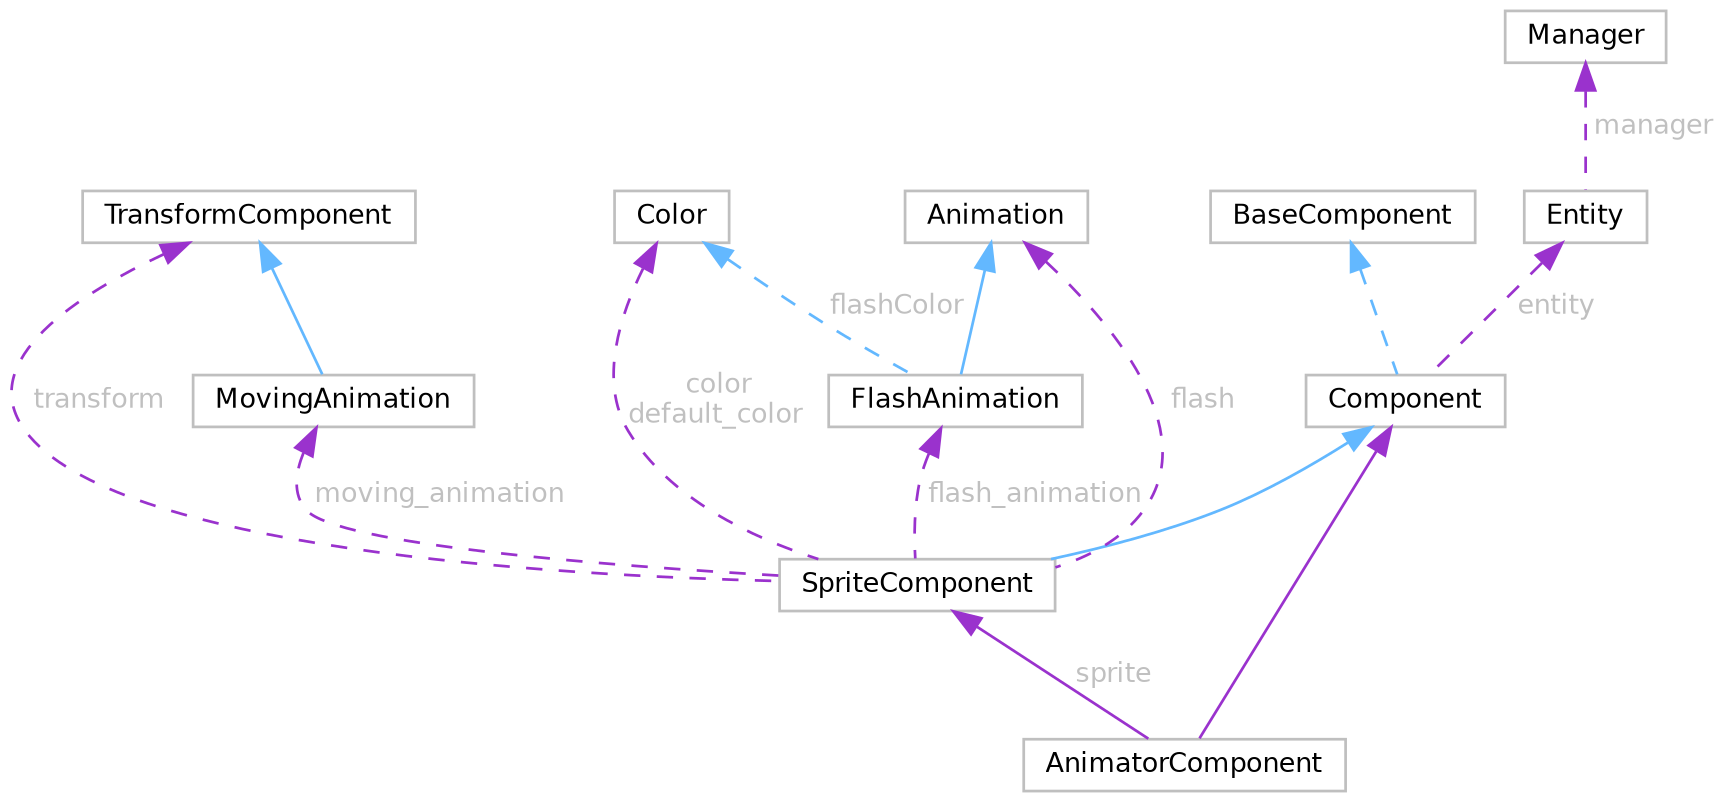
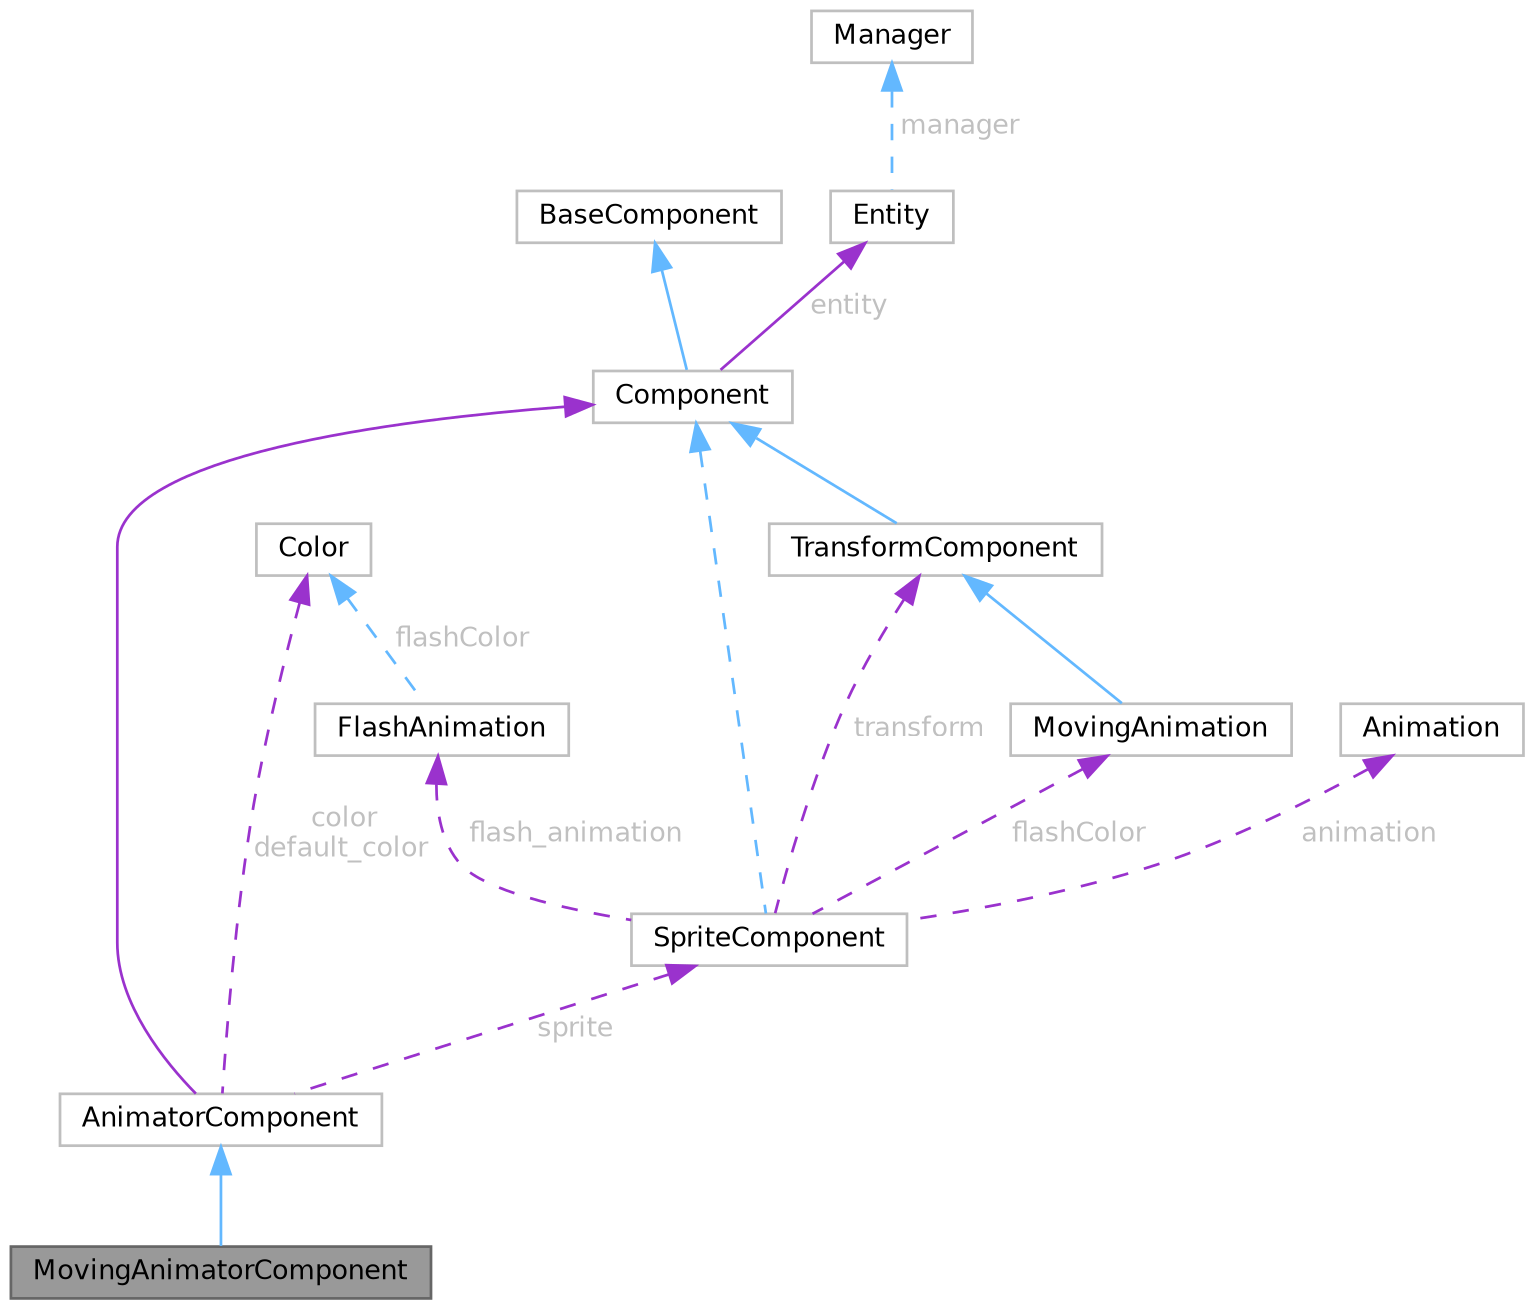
edge "Entity" -> "Manager": color darkorchid3 -> steelblue1
edge "Component" -> "Entity": style dashed -> solid
edge "FlashAnimation" -> "Animation": removed
edge "Component" -> "BaseComponent": style dashed -> solid
edge "SpriteComponent" -> "Animation": label " flash" -> " animation"
edge "SpriteComponent" -> "Color": now "AnimatorComponent" -> "Color"
edge "TransformComponent" -> "Component": added
edge "SpriteComponent" -> "MovingAnimation": label " moving_animation" -> " flashColor"
edge "SpriteComponent" -> "Component": style solid -> dashed
edge "AnimatorComponent" -> "SpriteComponent": style solid -> dashed
node "MovingAnimatorComponent": added
